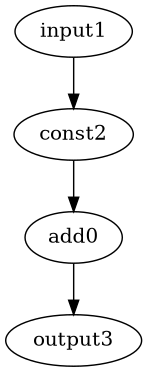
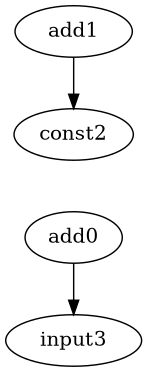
node "input1": label "input1" -> "add1"
edge "const2" -> "add0": removed
node "output3": label "output3" -> "input3"
